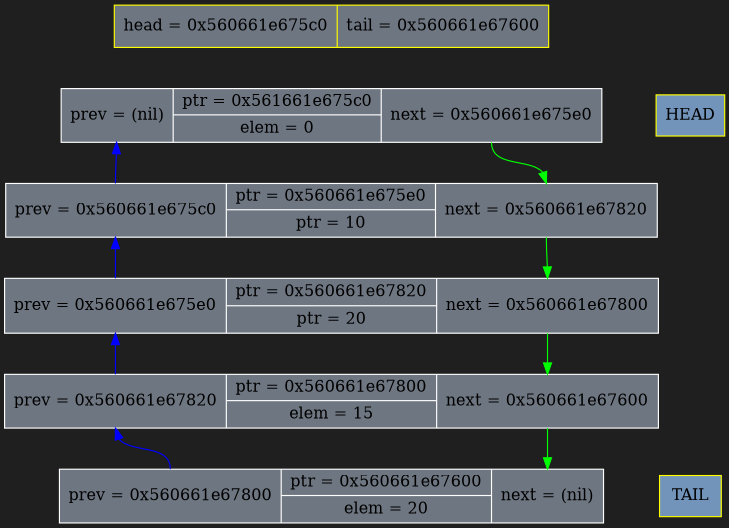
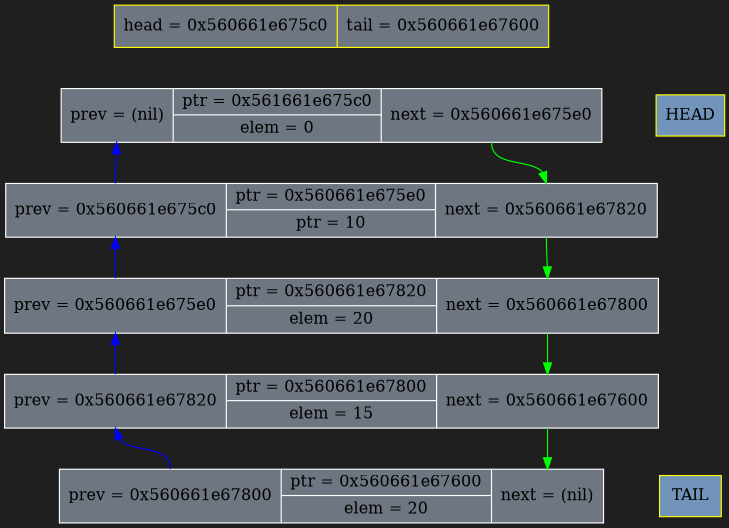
node "prev = 0x560661e675e0": text "ptr = 20" -> "elem = 20"
